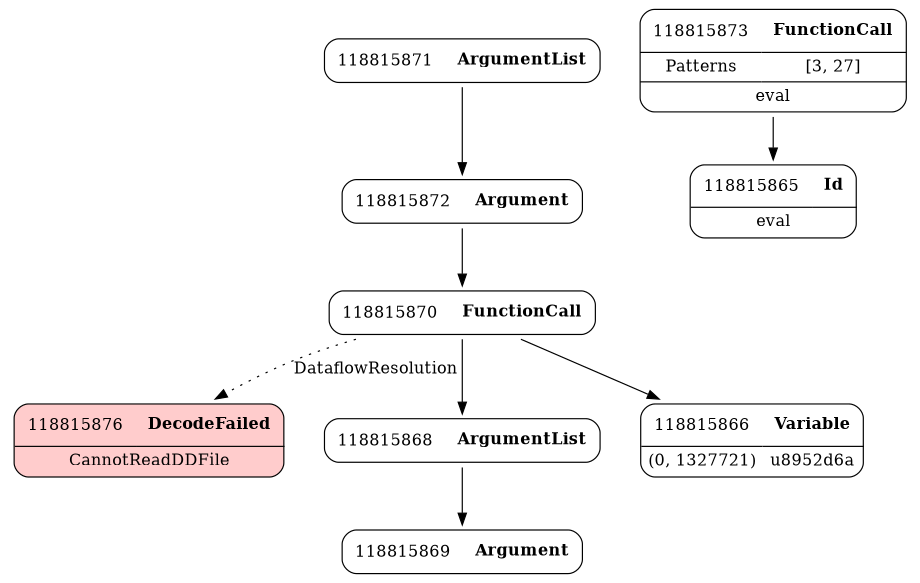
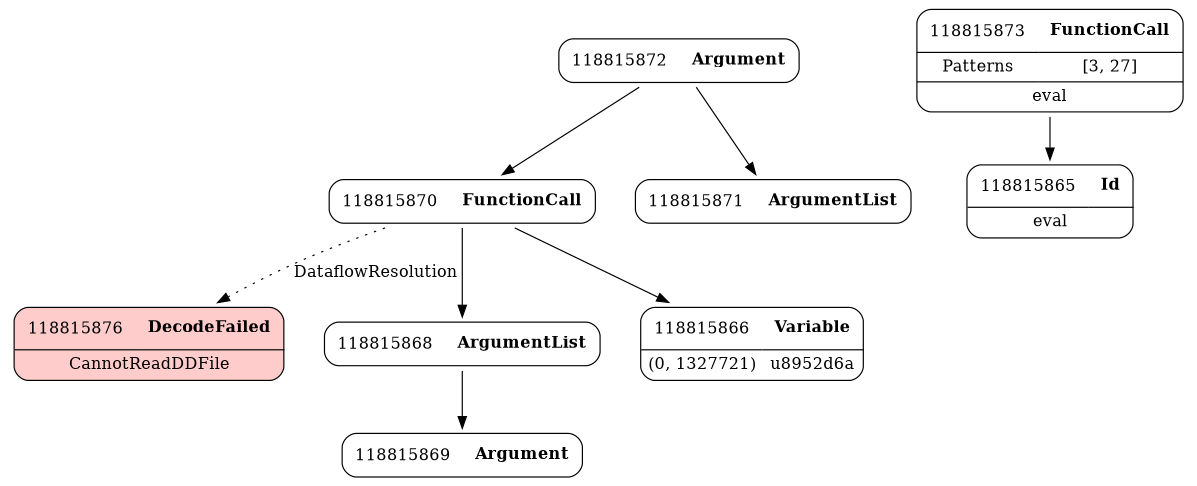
edge "118815871" -> "118815872": reversed
